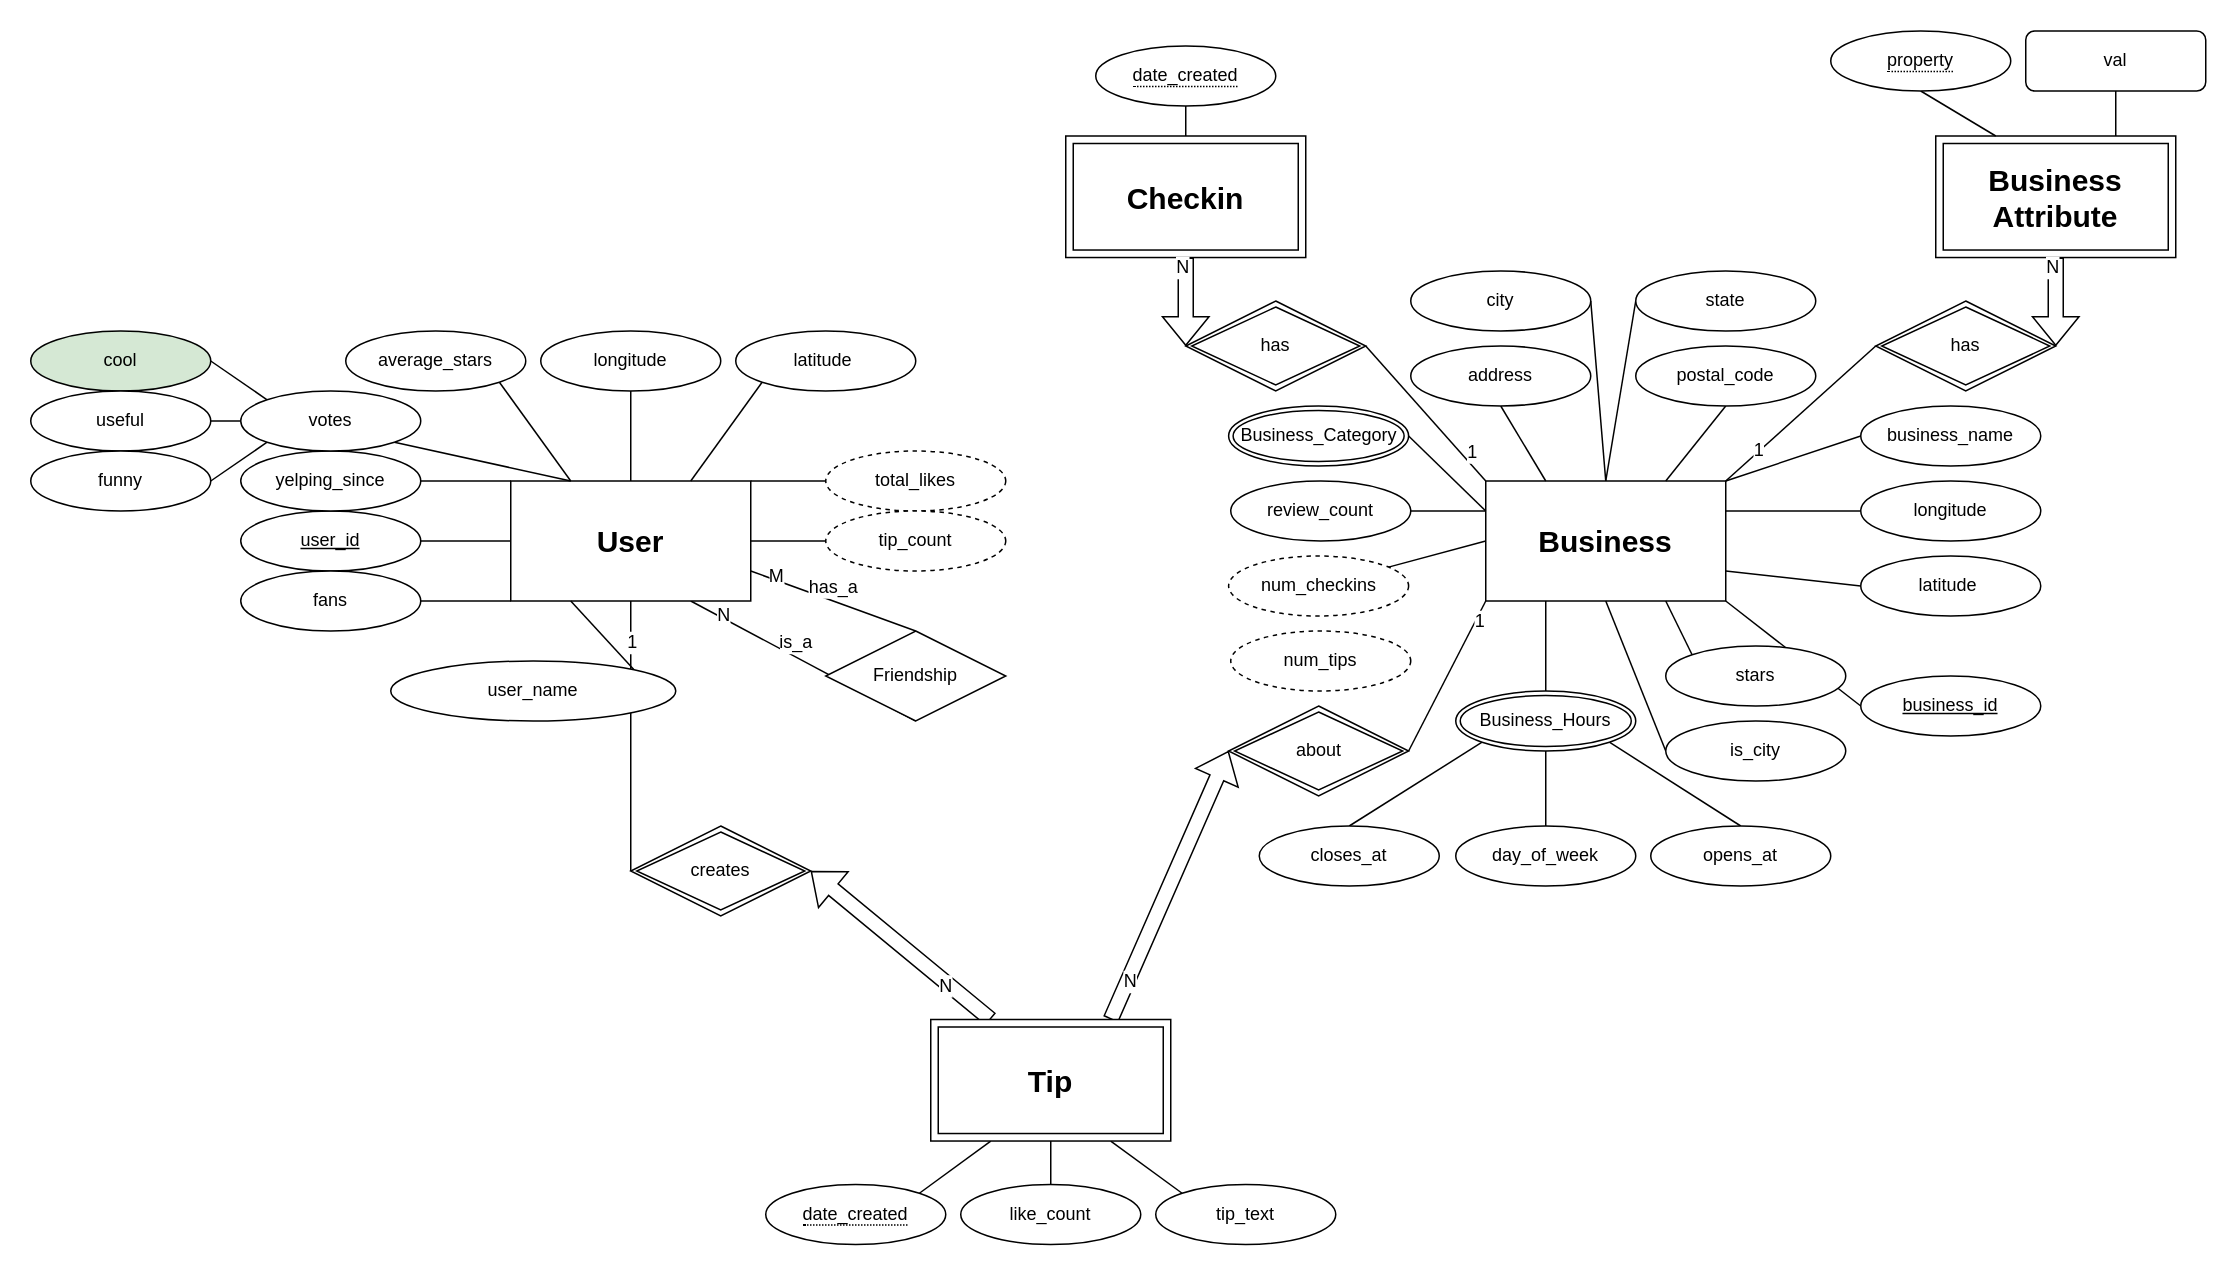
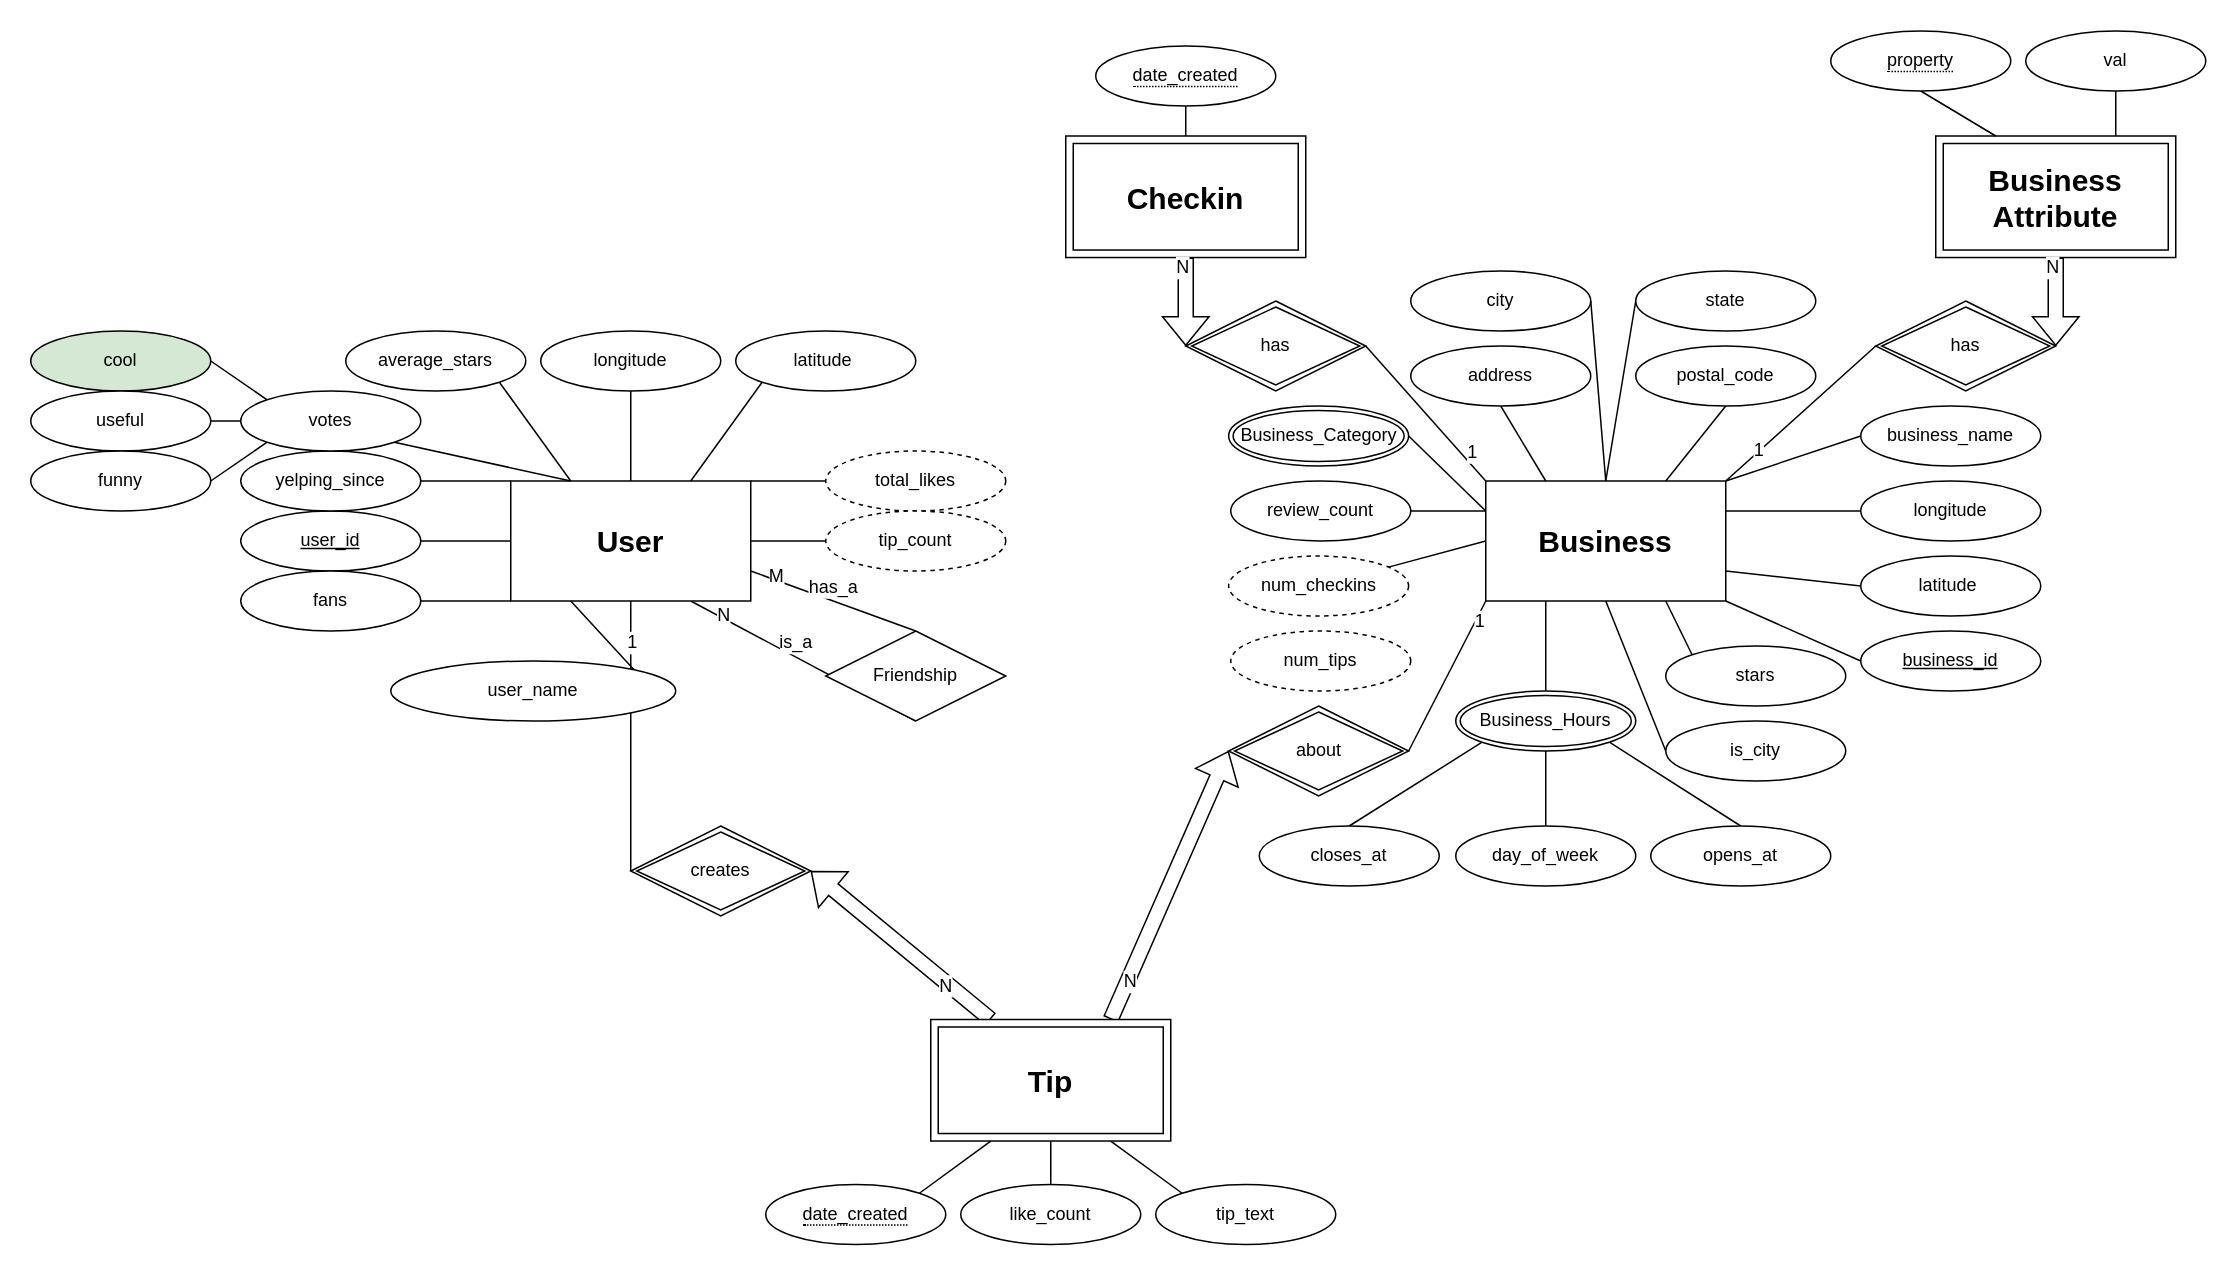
node "val": shape rounded rectangle -> ellipse
node "business_id": moved (1951, 706) -> (1951, 661)
